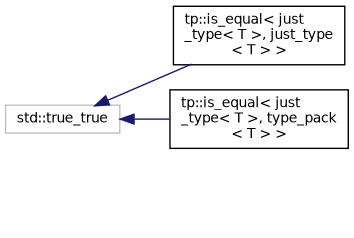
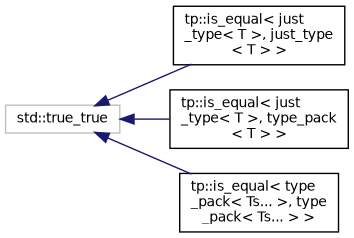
node "tp::is_equal< type _pack< Ts... >, type _pack< Ts... > >": added
